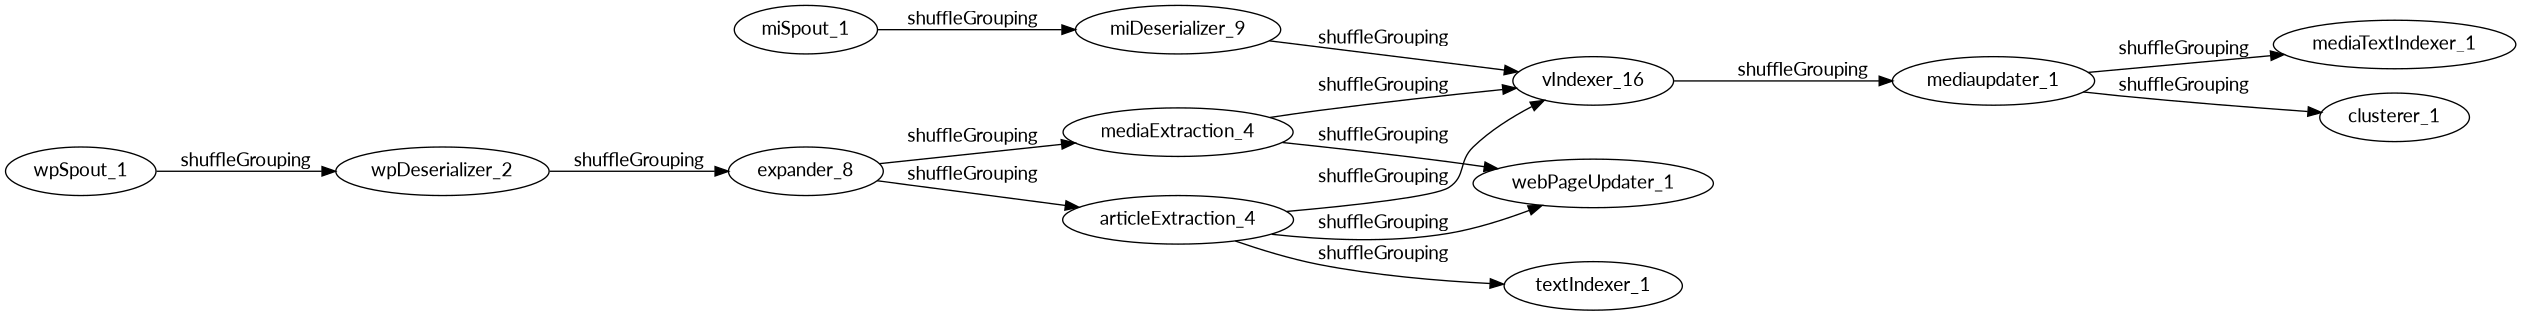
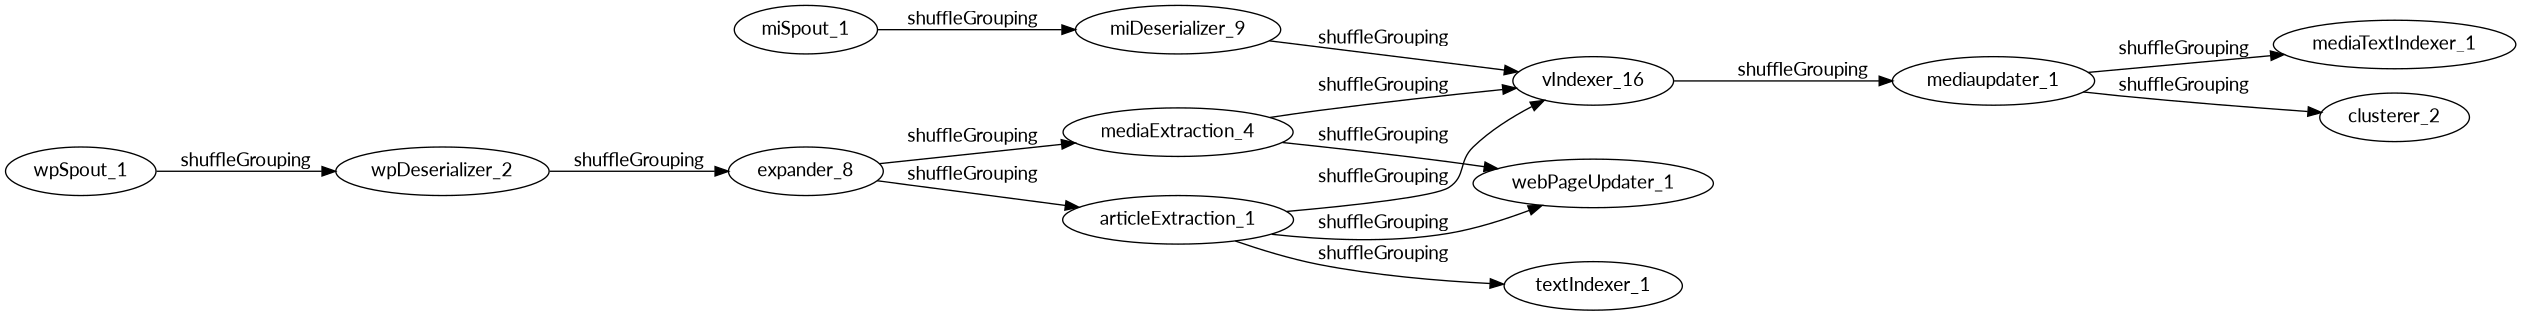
node "clusterer_1": label "clusterer_1" -> "clusterer_2"
node "articleExtraction_4": label "articleExtraction_4" -> "articleExtraction_1"
